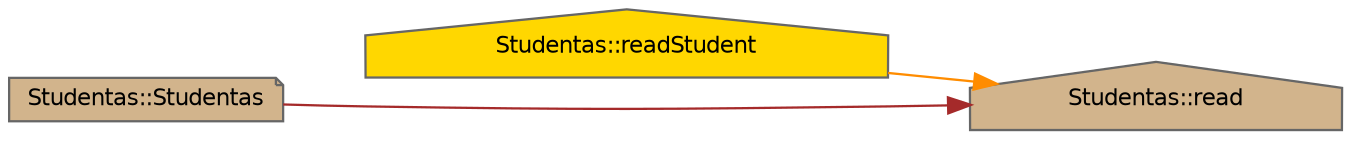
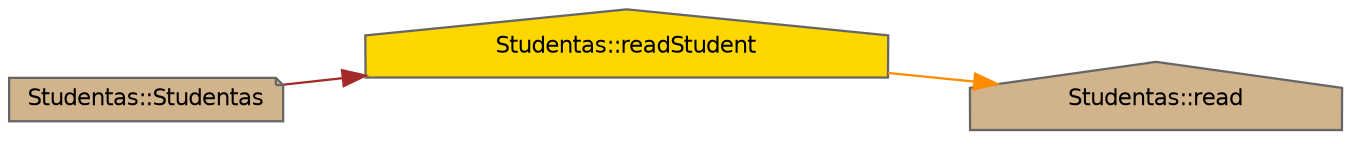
edge "Studentas::Studentas" -> "Studentas::read": now "Studentas::Studentas" -> "Studentas::readStudent"
